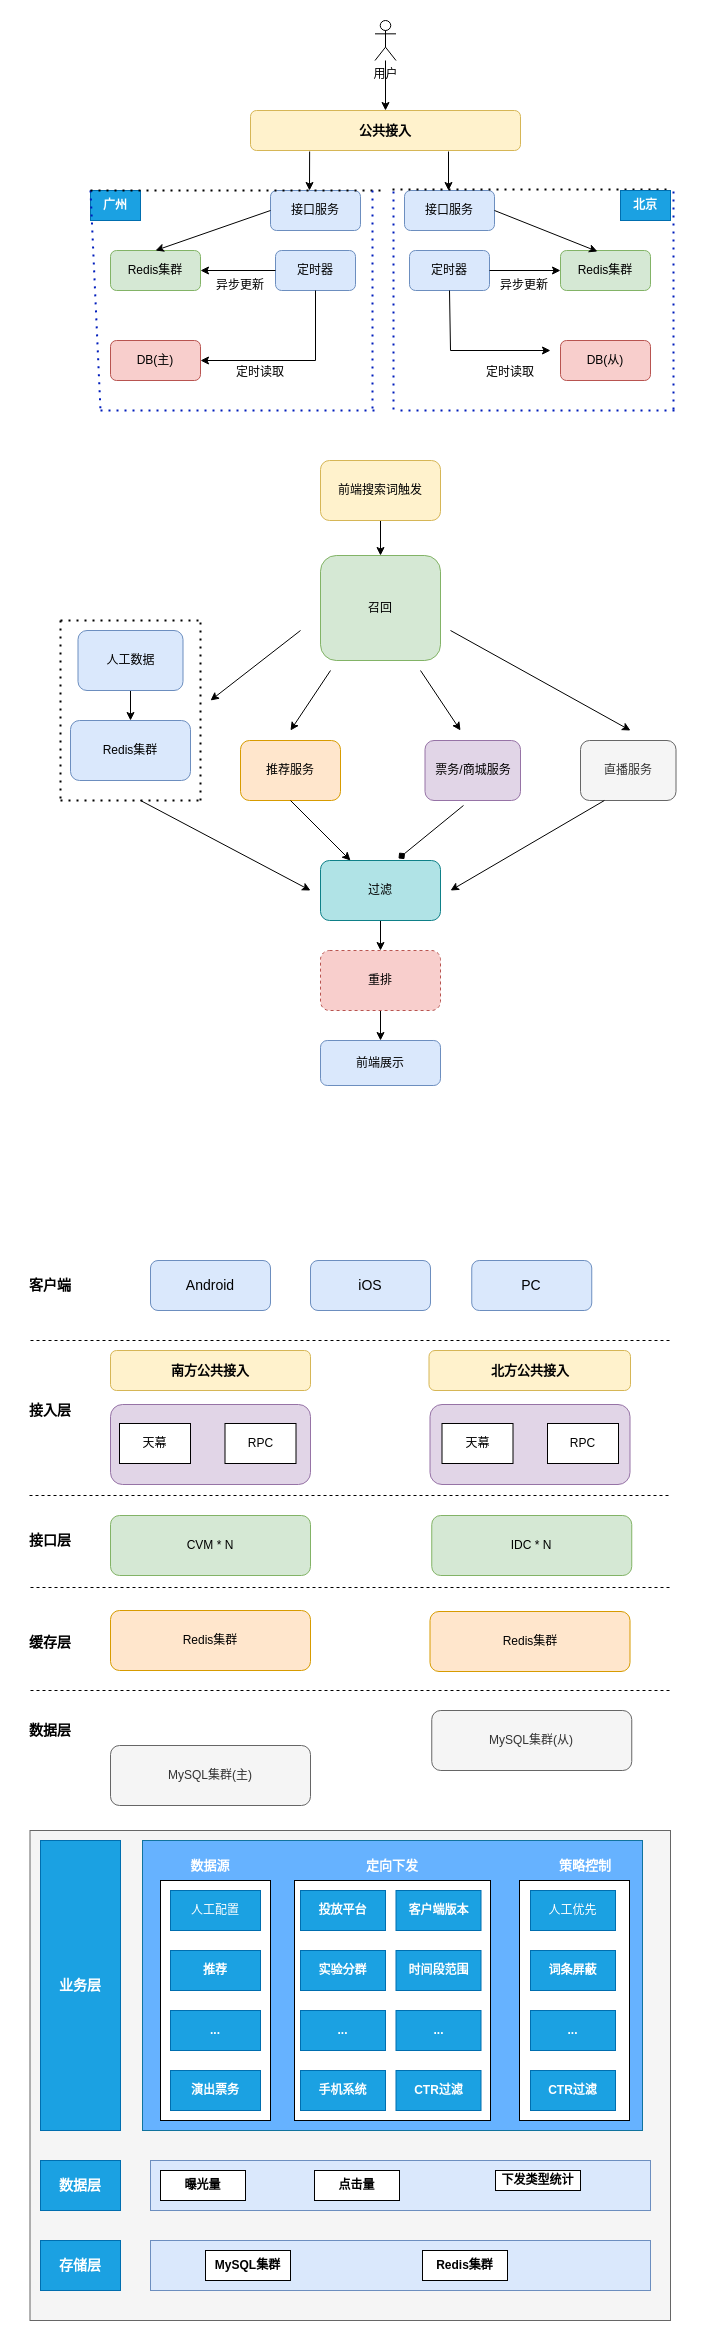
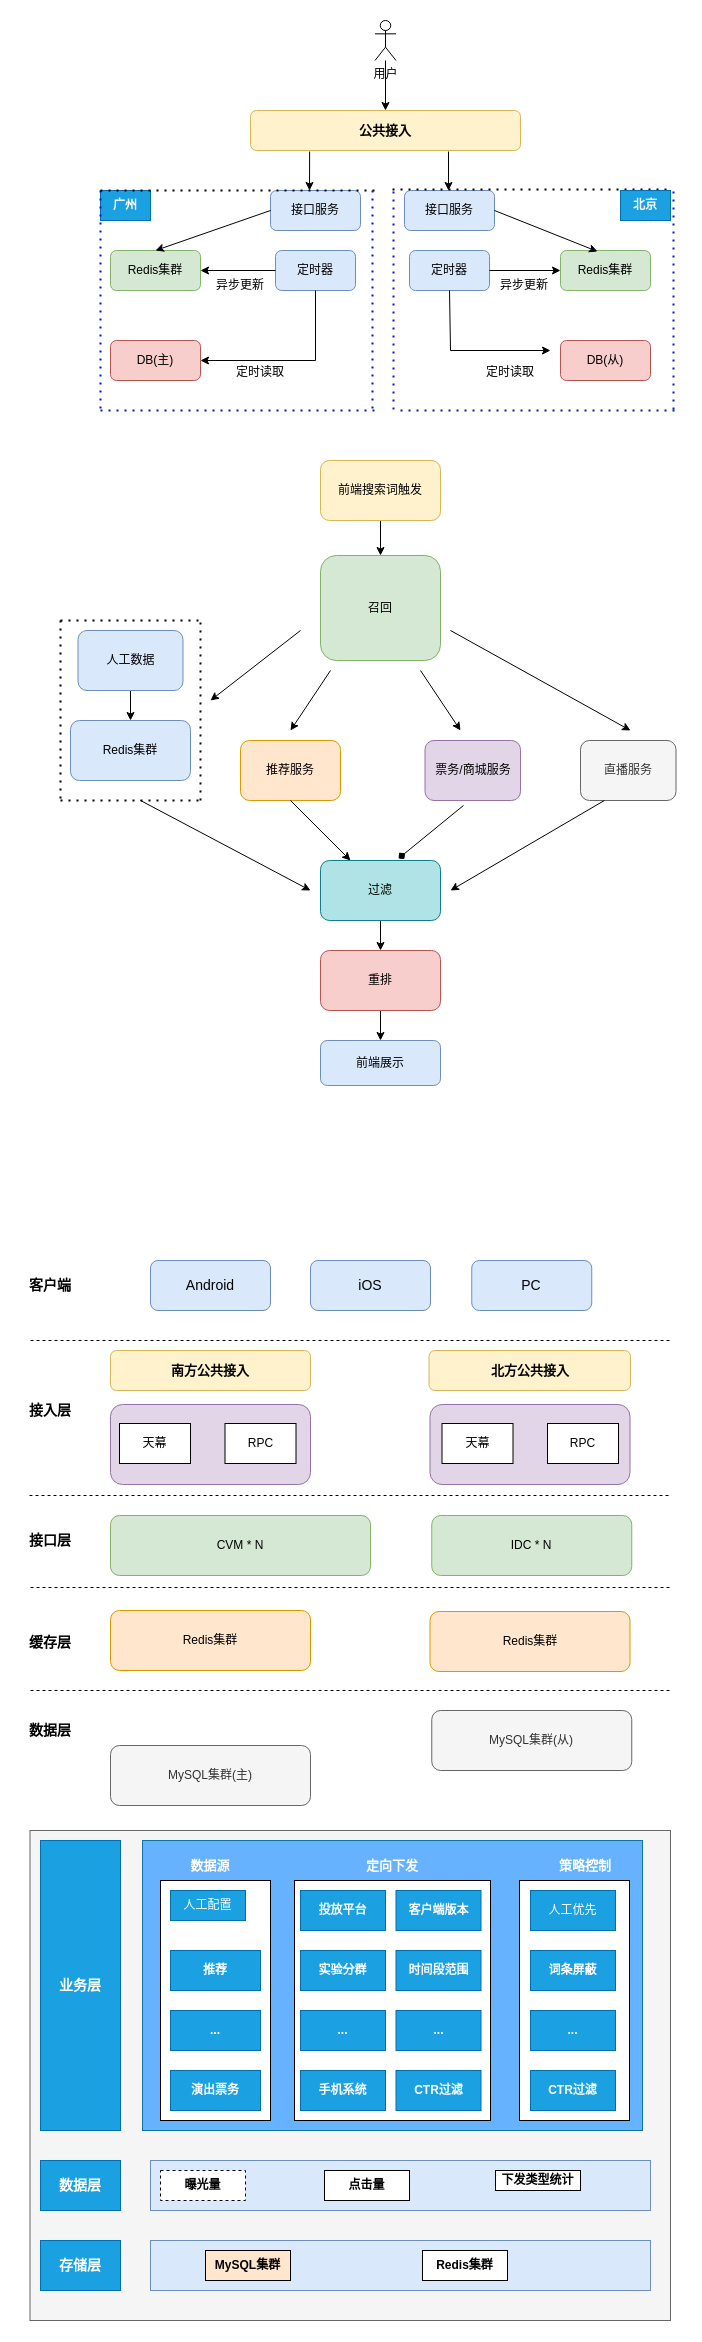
node "广州": moved (116, 206) -> (126, 206)
node "重排": style dashed -> solid
node "CVM * N": size 200x60 -> 260x60
node "人工配置": size 90x40 -> 75x30
node "曝光量": style solid -> dashed
node "点击量": moved (357, 2186) -> (367, 2186)
node "MySQL集群": fillcolor #ffffff -> #ffe6cc
